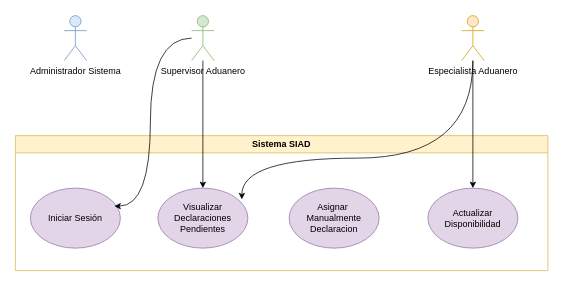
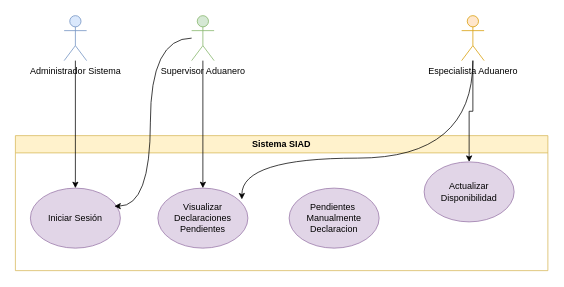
edge "Administrador Sistema" -> "Iniciar Sesión": added
node "Asignar Manualmente Declaracion": label "Asignar Manualmente Declaracion" -> "Pendientes Manualmente Declaracion"
node "Actualizar Disponibilidad": moved (473, 218) -> (469, 192)
